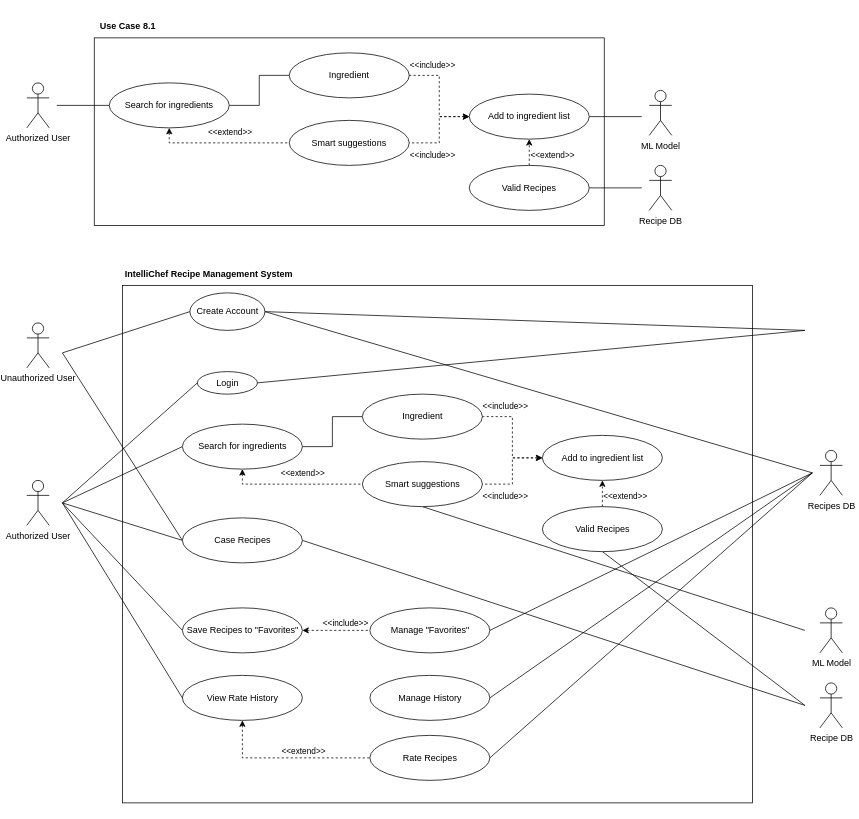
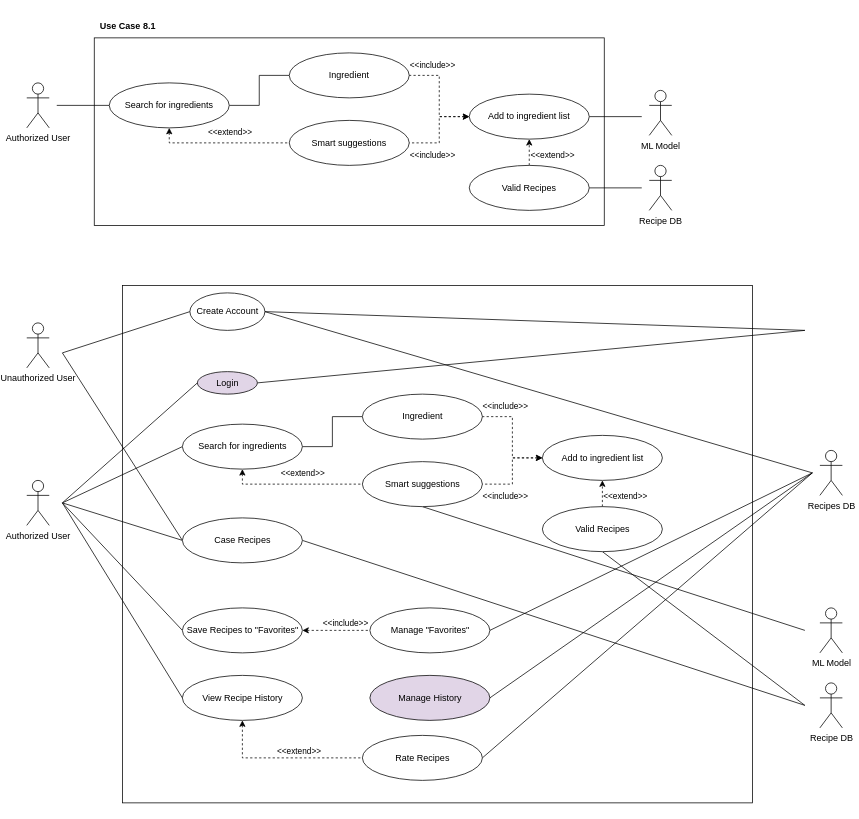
node "IntelliChef Recipe Management System": removed
node "Login": fillcolor #ffffff -> #e1d5e7
node "View Rate History": label "View Rate History" -> "View Recipe History"
node "Manage History": fillcolor #ffffff -> #e1d5e7
node "Rate Recipes": moved (430, 758) -> (422, 758)
